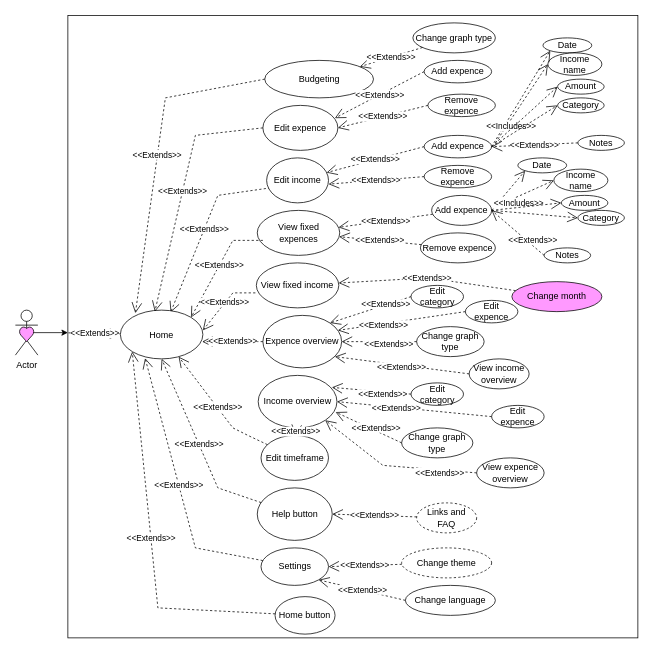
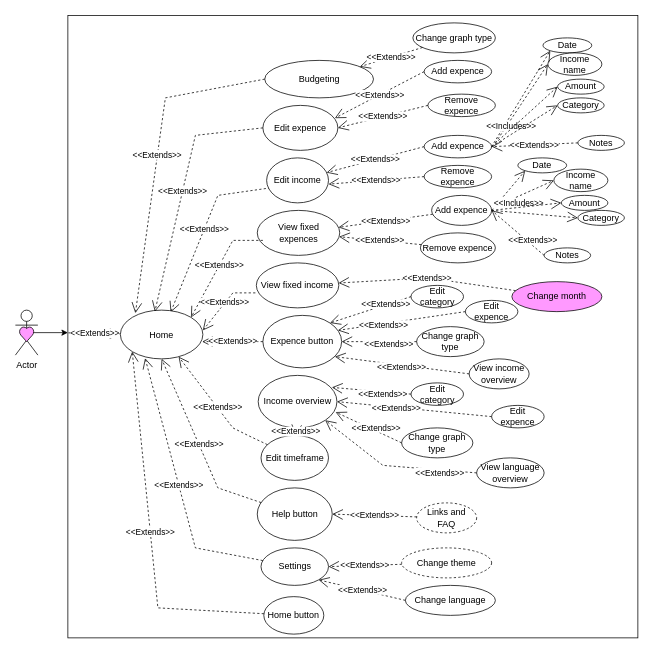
node "Expence overview": label "Expence overview" -> "Expence button"
node "View expence overview": label "View expence overview" -> "View language overview"
node "Home button": moved (305, 615) -> (294, 615)
